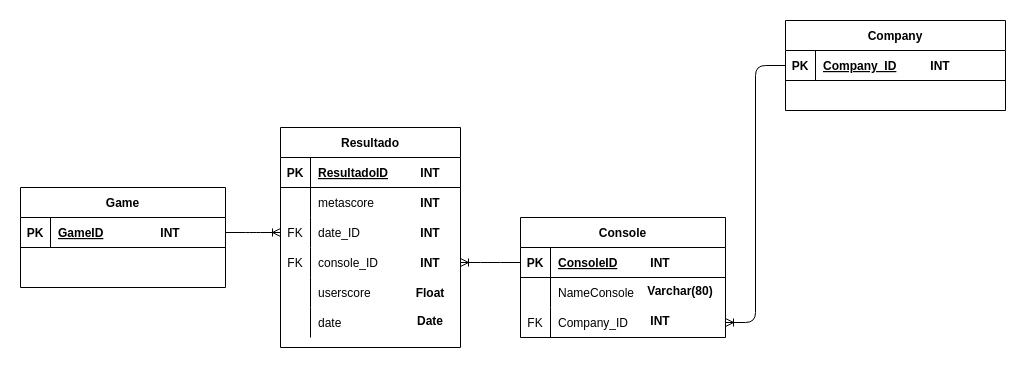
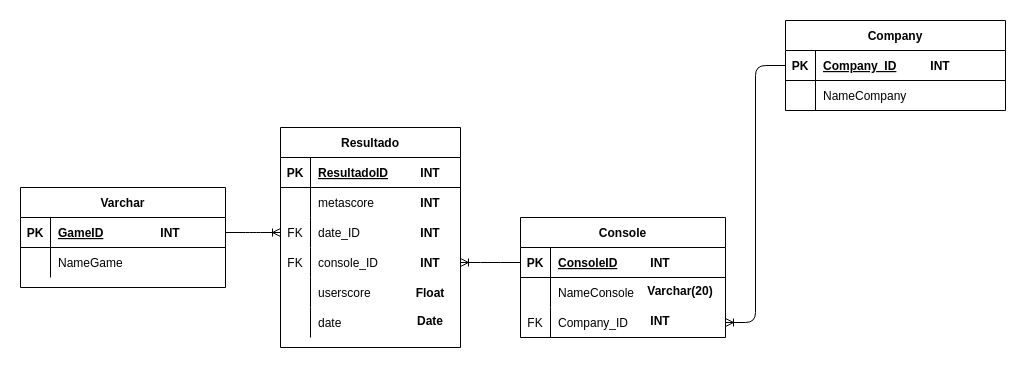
node "NameCompany": added
node "Game": label "Game" -> "Varchar"
node "NameGame": added
node "Varchar(80)": label "Varchar(80)" -> "Varchar(20)"
